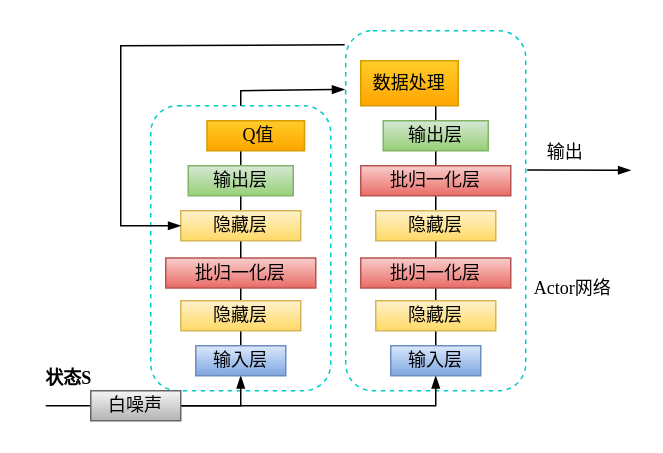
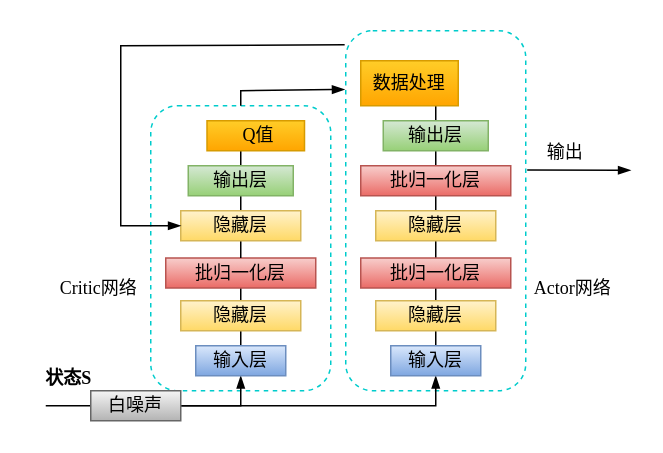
node "Critic网络": added
